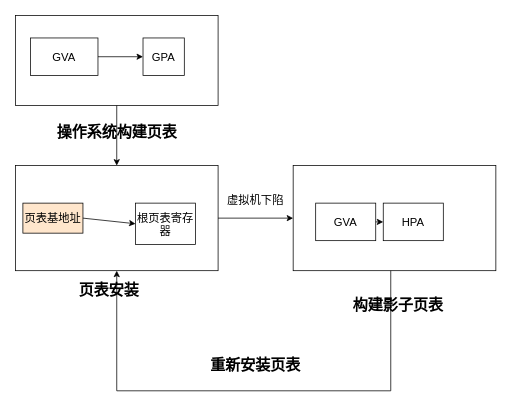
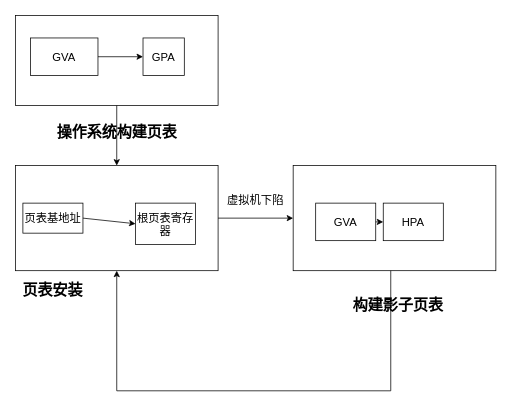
node "页表基地址": fillcolor #ffe6cc -> #ffffff
node "页表安装": moved (109, 289) -> (53, 289)
node "重新安装页表": removed
